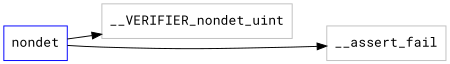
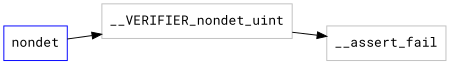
edge "nondet" -> "__assert_fail": now "__VERIFIER_nondet_uint" -> "__assert_fail"
